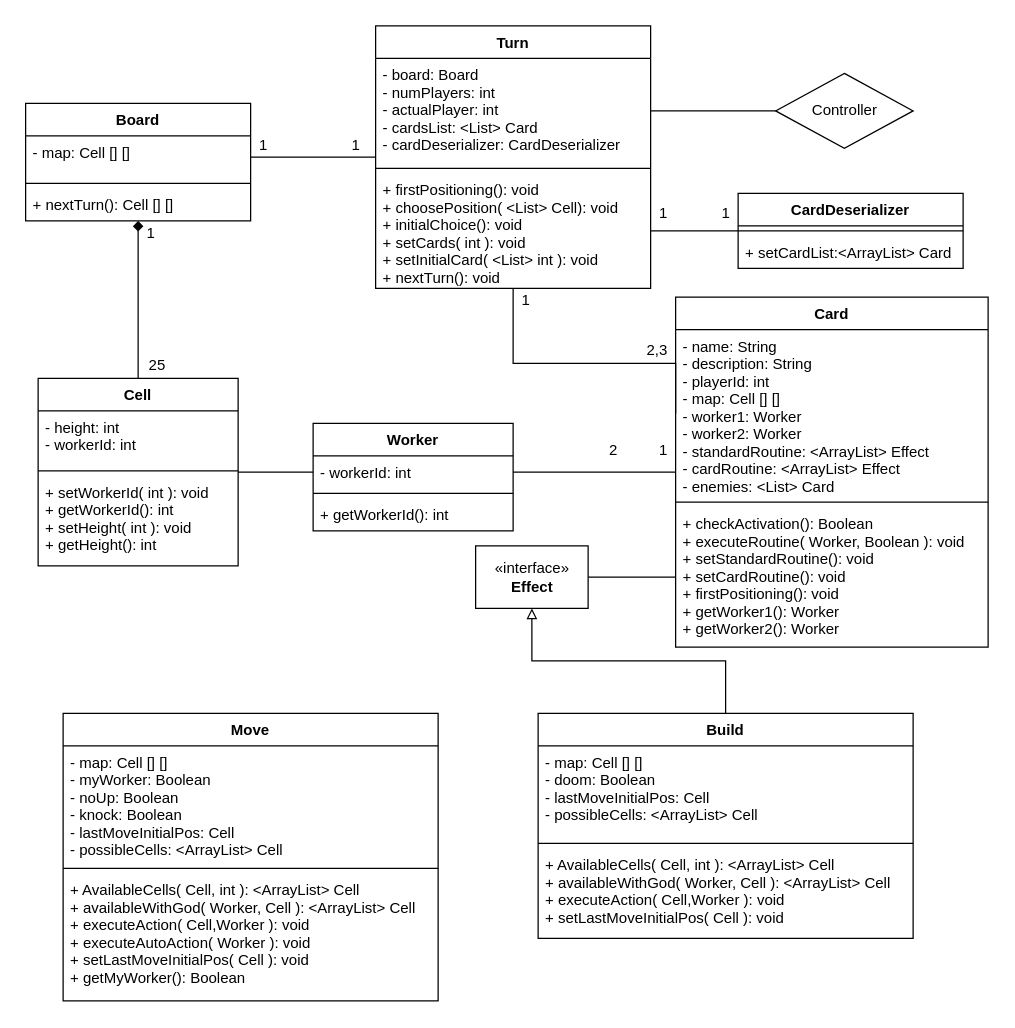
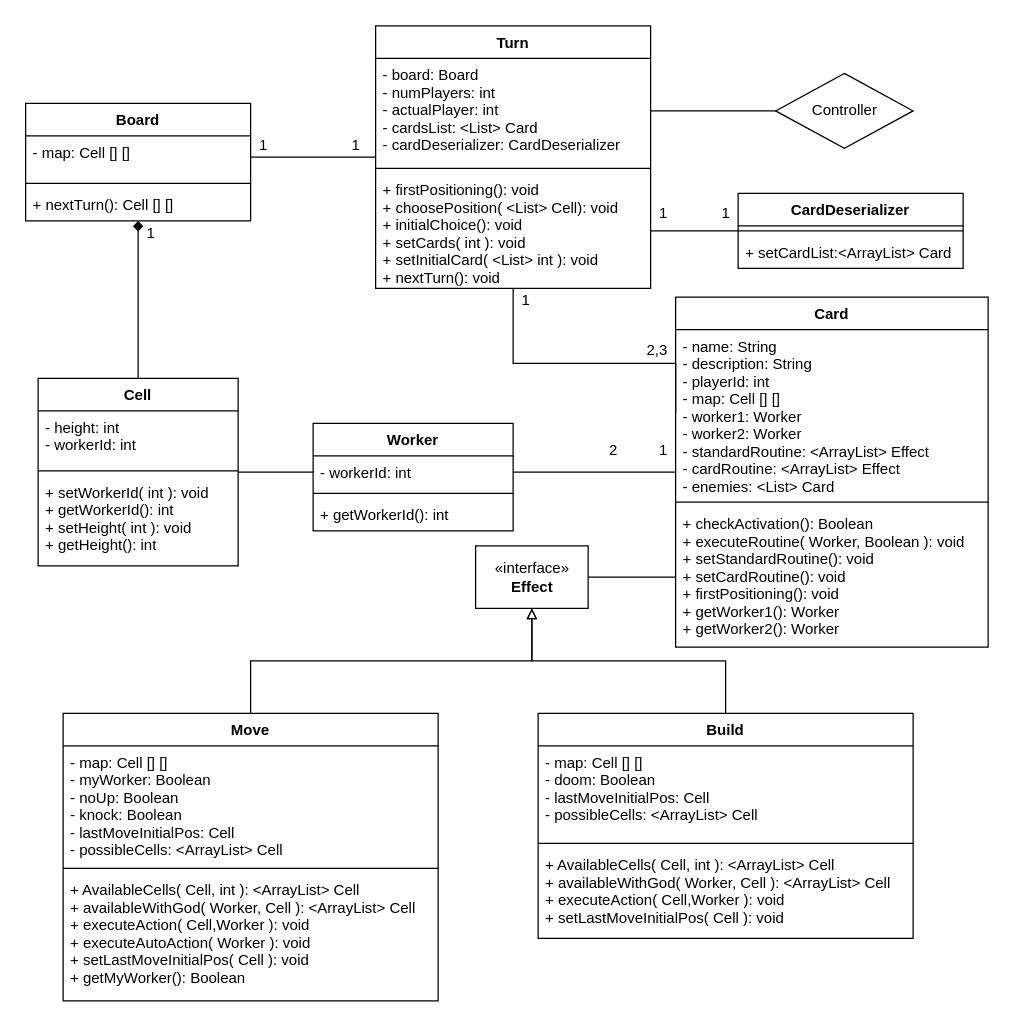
node "25": removed
edge "Move" -> "«interface» Effect": added
